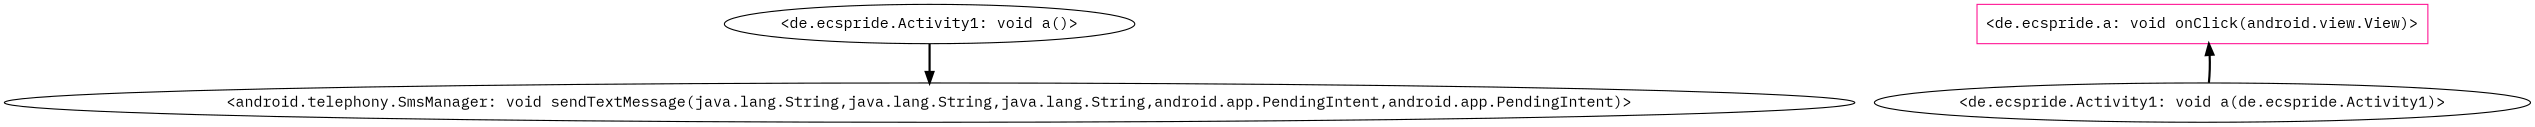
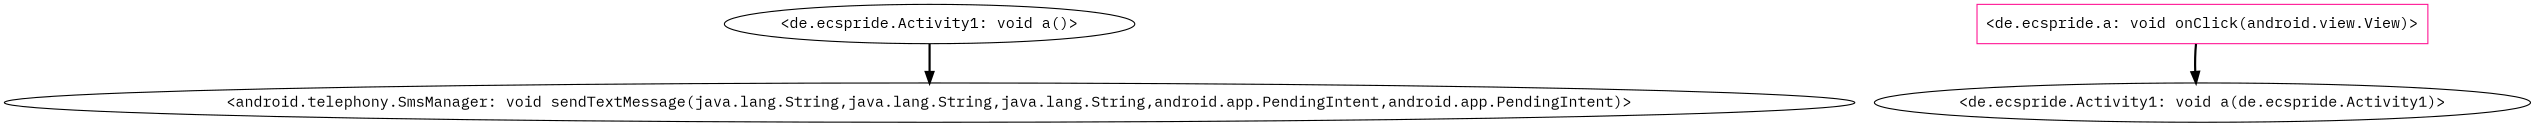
edge "<de.ecspride.Activity1: void a(de.ecspride.Activity1)>" -> "<de.ecspride.a: void onClick(android.view.View)>": reversed
